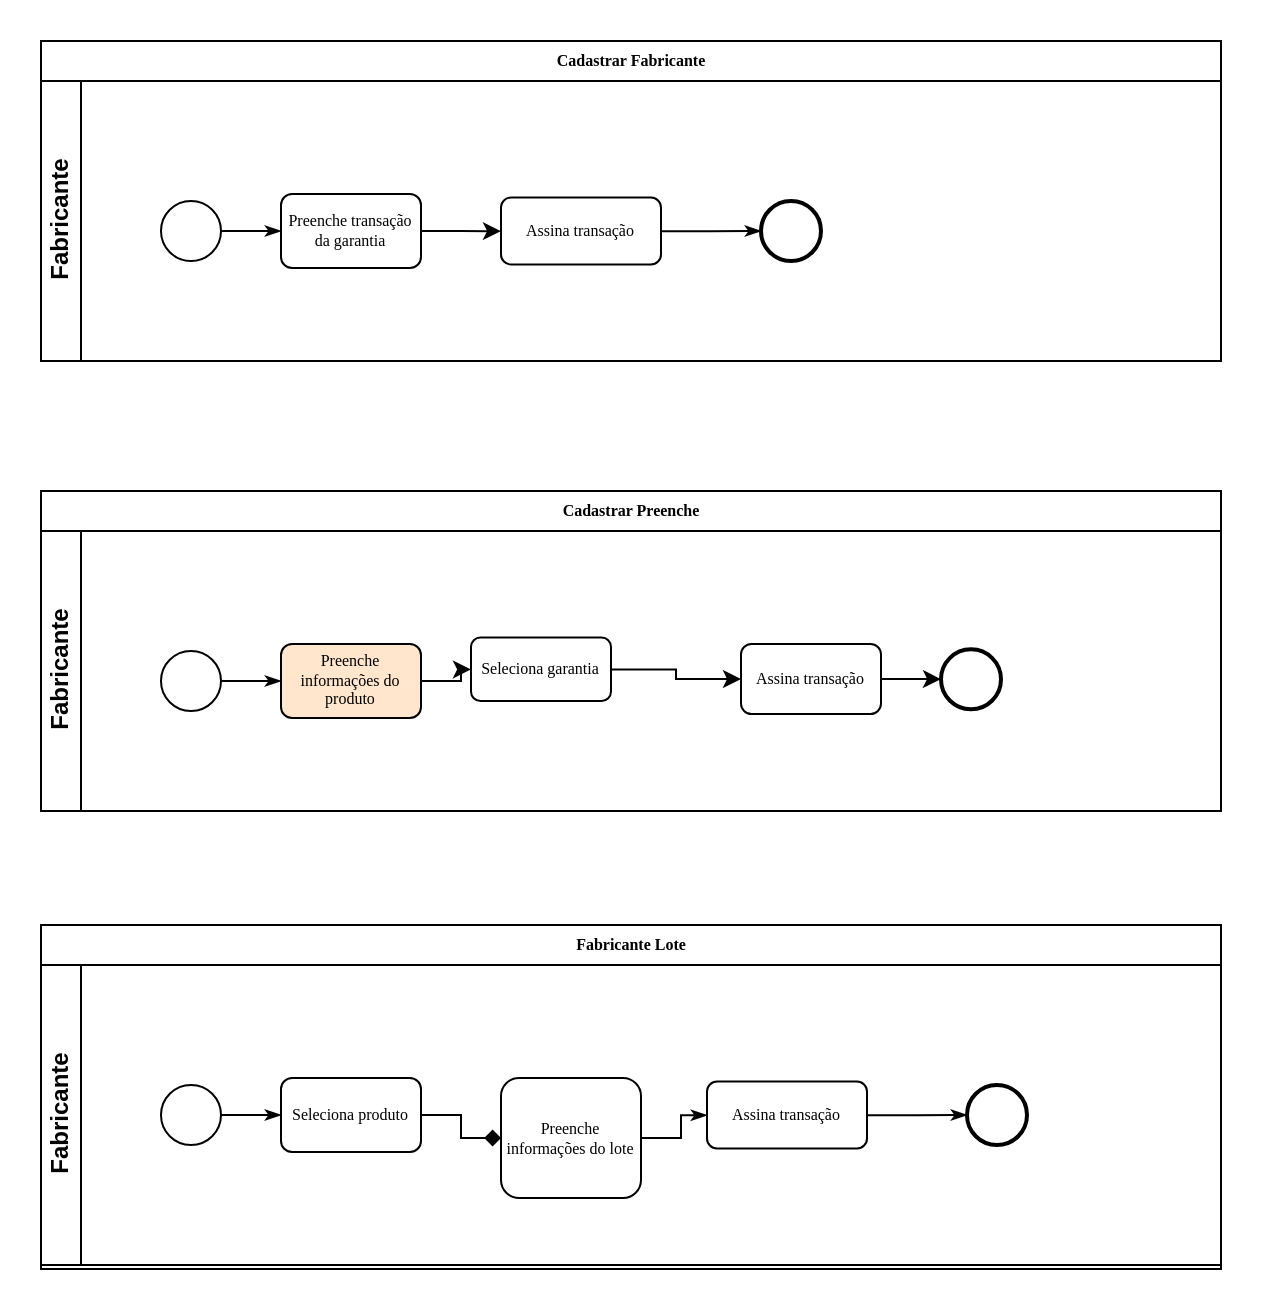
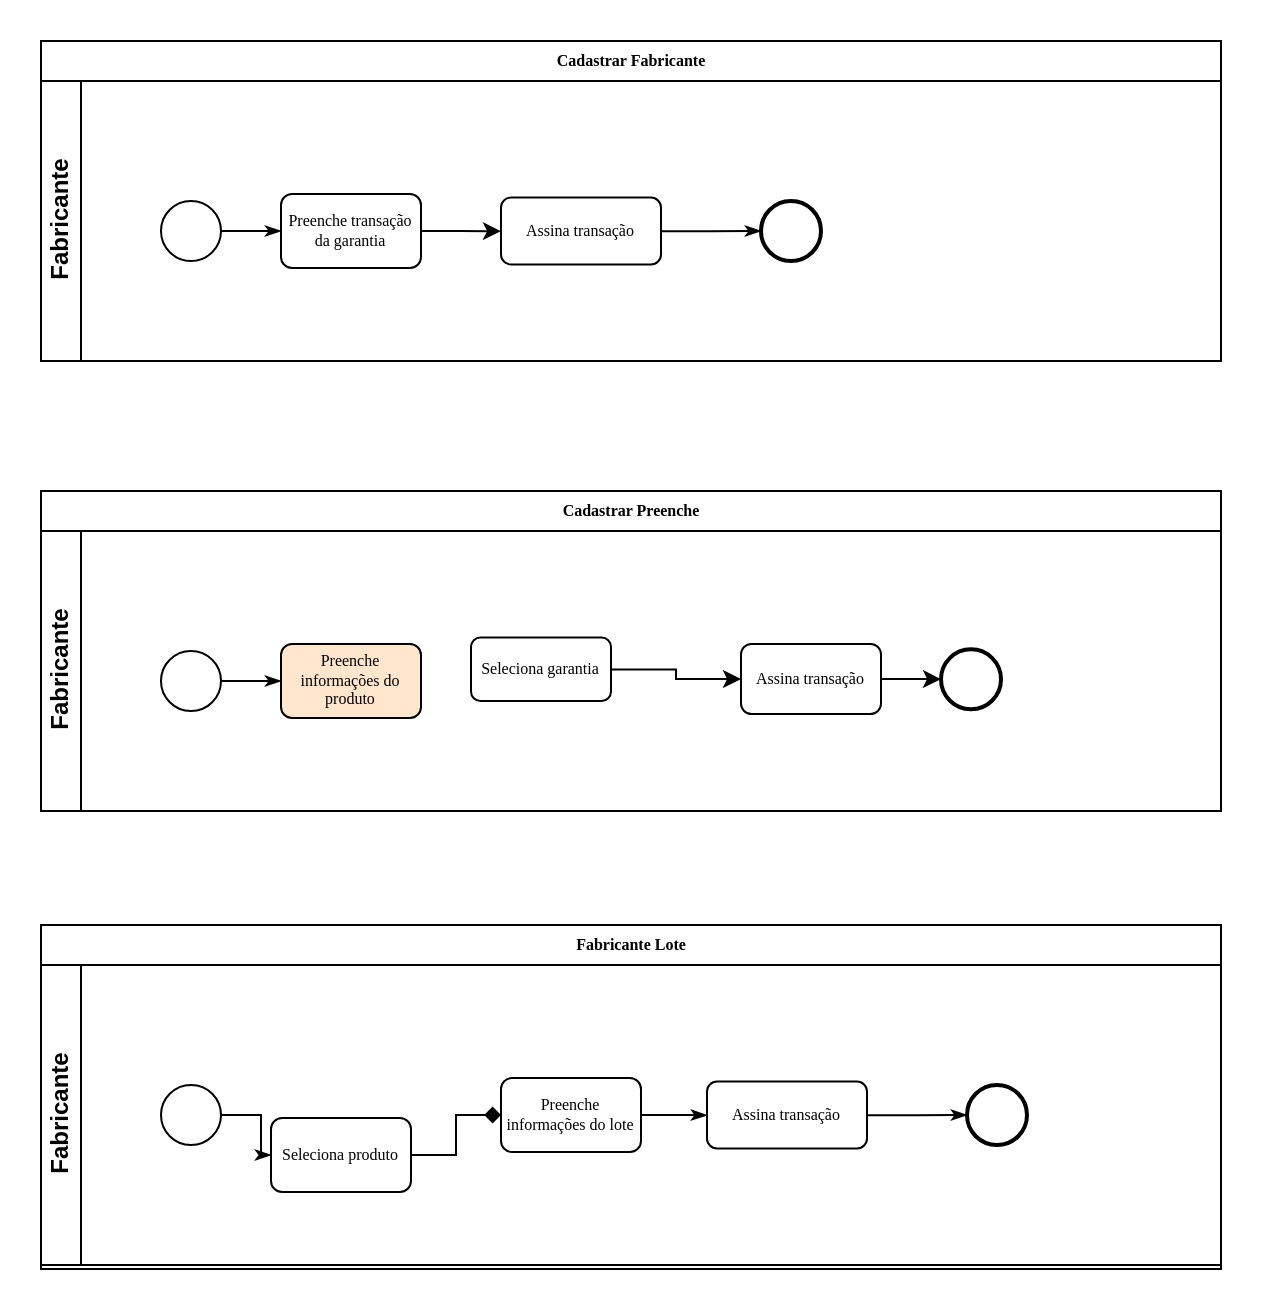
edge "Preenche informações do produto" -> "Seleciona garantia": removed
node "Seleciona produto": moved (351, 1115) -> (341, 1155)
node "Preenche informações do lote": size 140x120 -> 140x74
